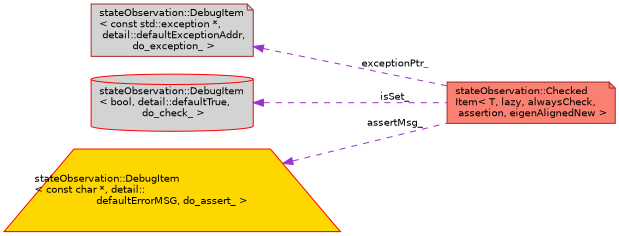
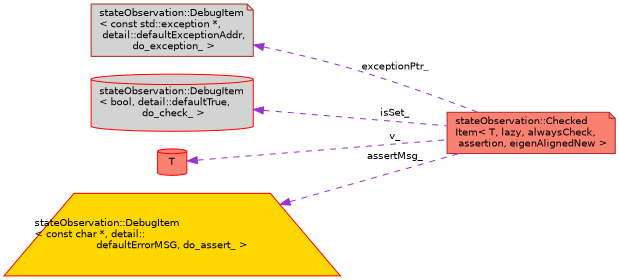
node "T": added
